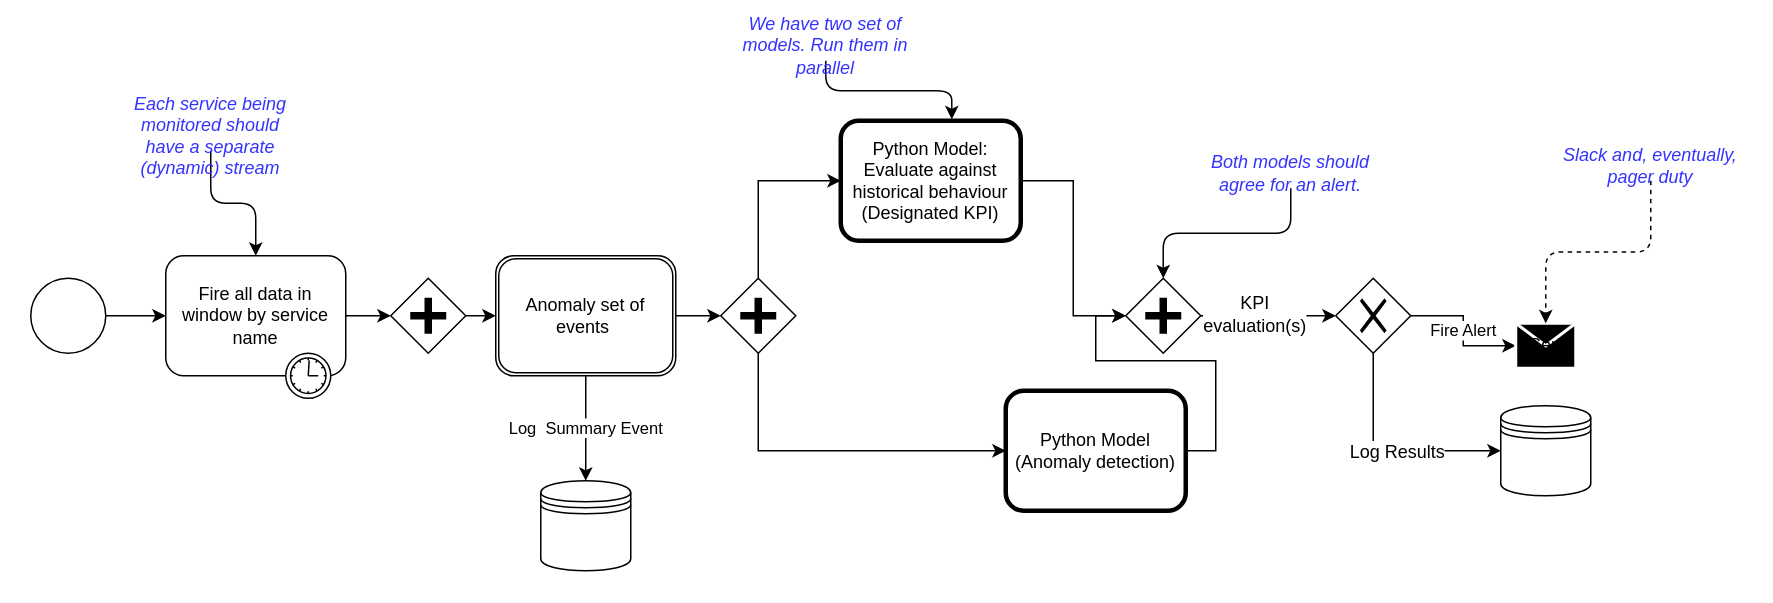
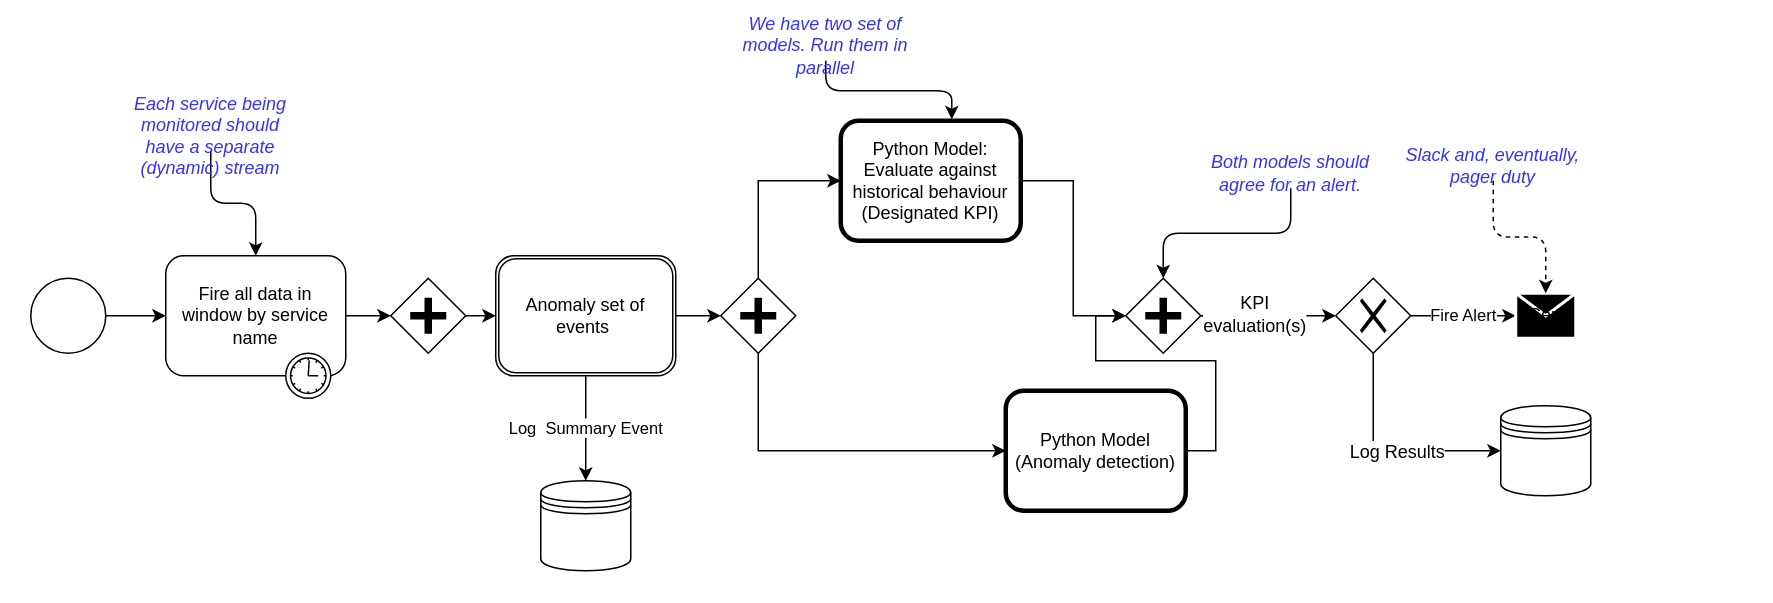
node "Slack and, eventually, pager duty": moved (1651, 166) -> (1493, 166)
node "Sen": moved (1546, 346) -> (1546, 316)
